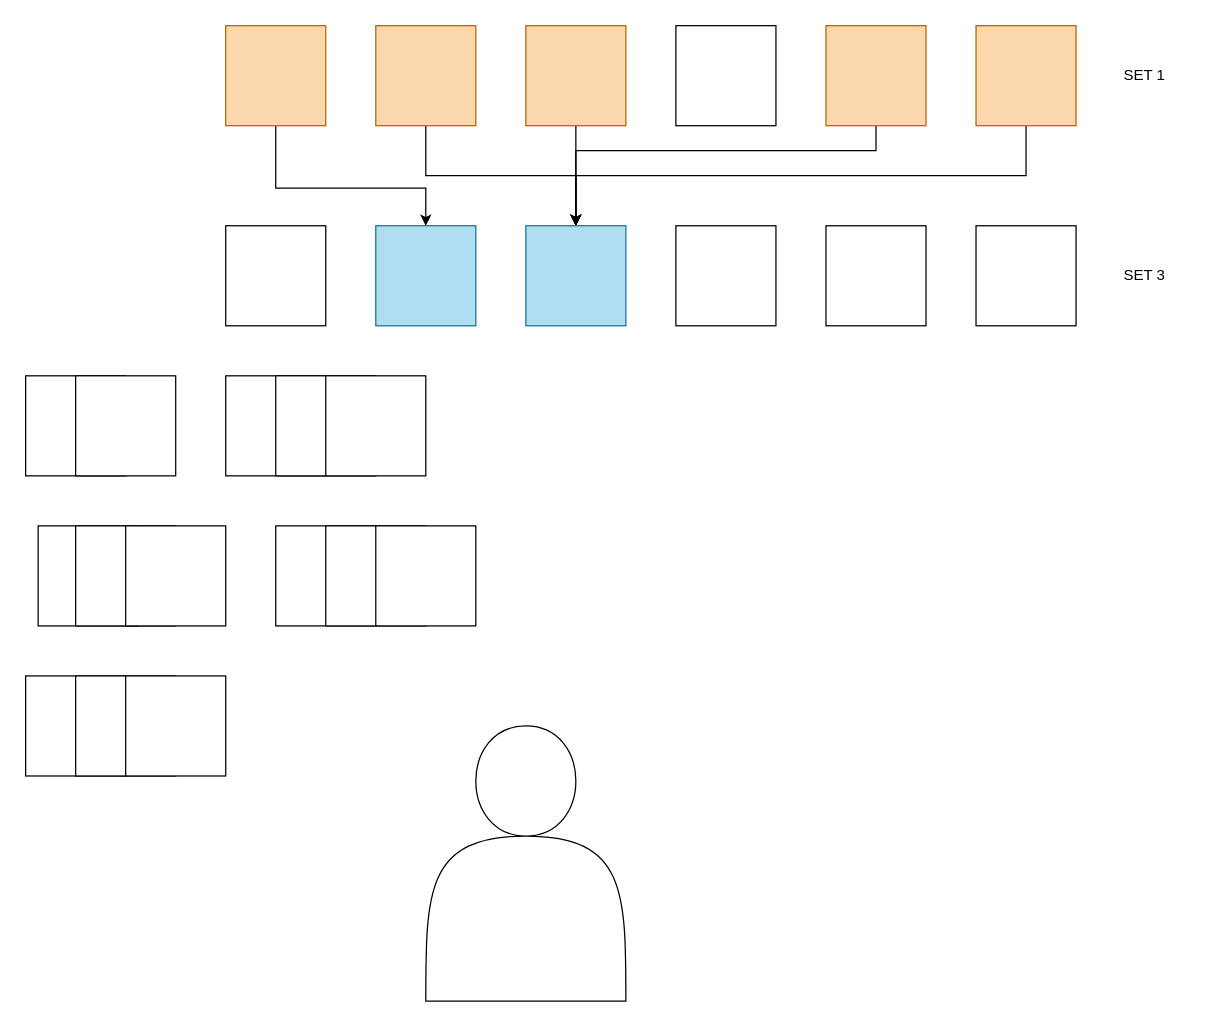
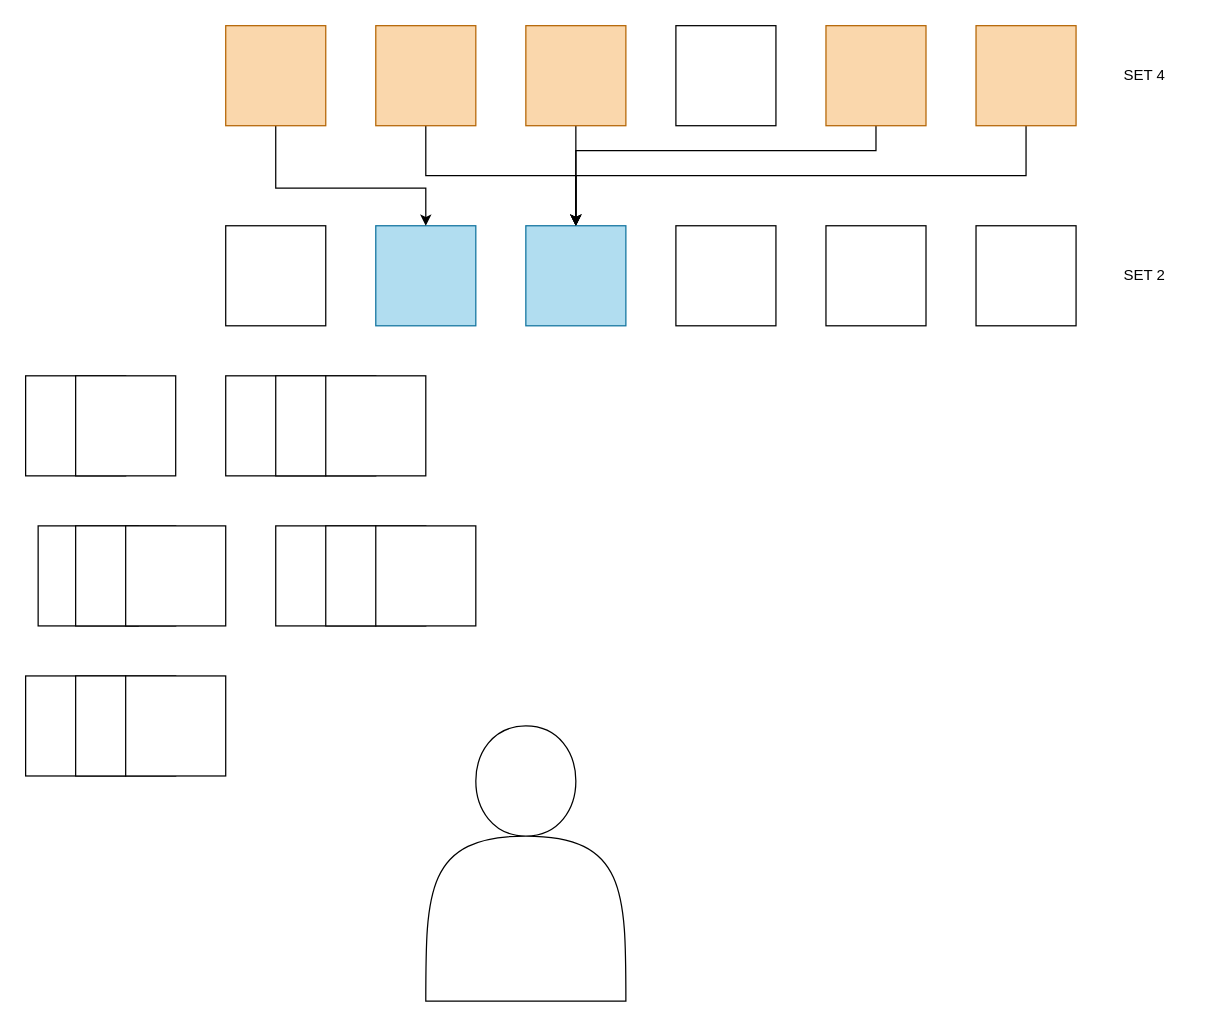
node "SET 1": label "SET 1" -> "SET 4"
node "SET 3": label "SET 3" -> "SET 2"
